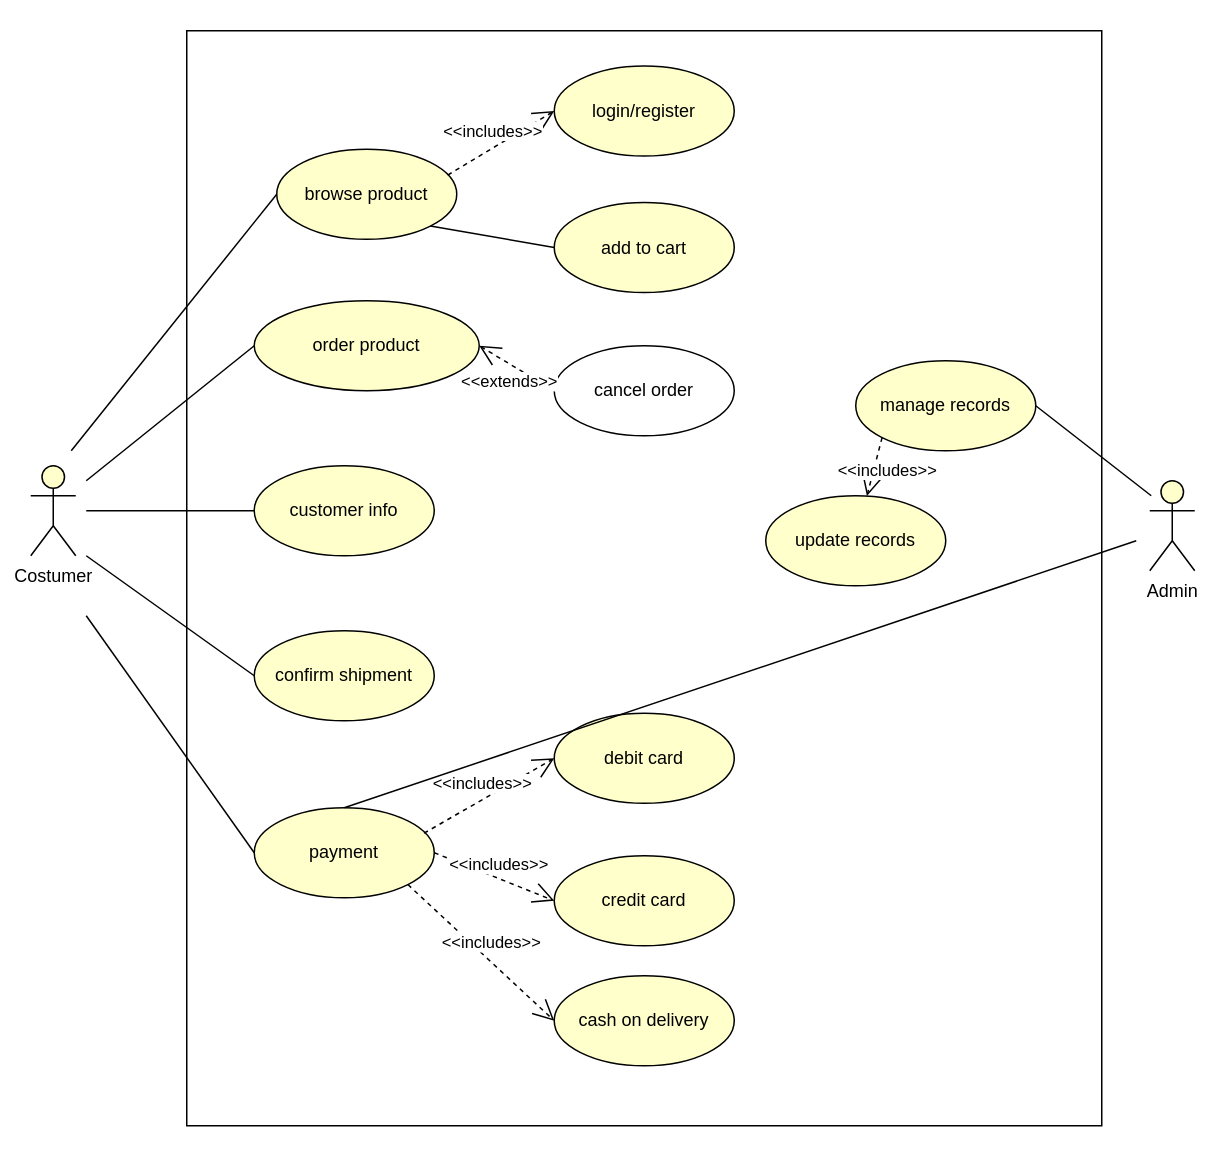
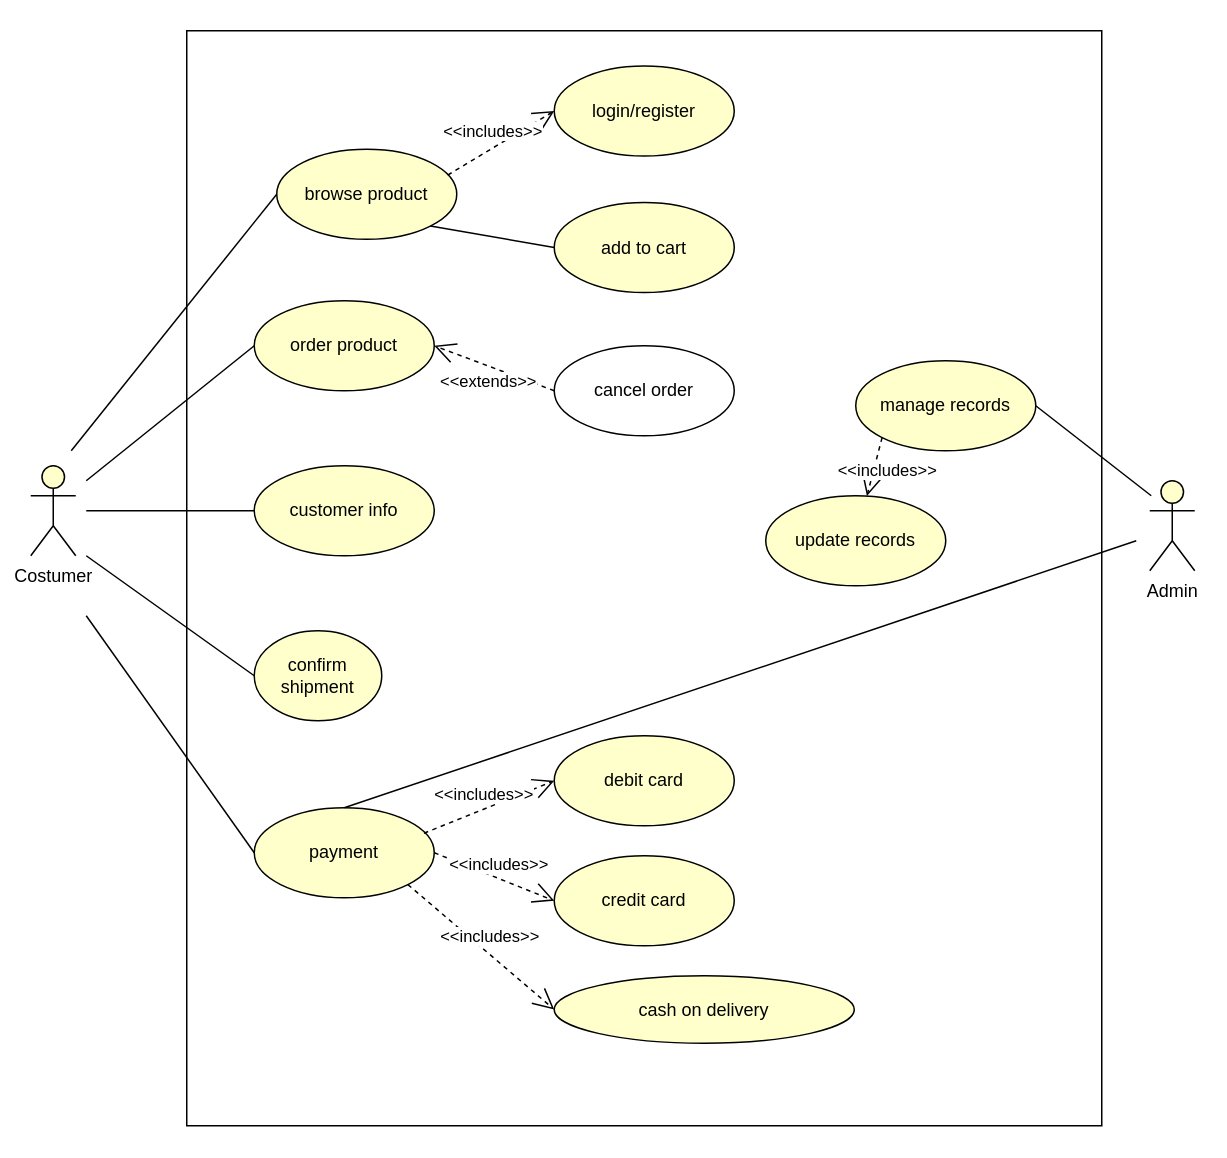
node "order product": size 225x90 -> 180x90
node "confirm shipment": size 180x90 -> 128x90
node "debit card": moved (644, 758) -> (644, 781)
node "cash on delivery": size 180x90 -> 300x68
